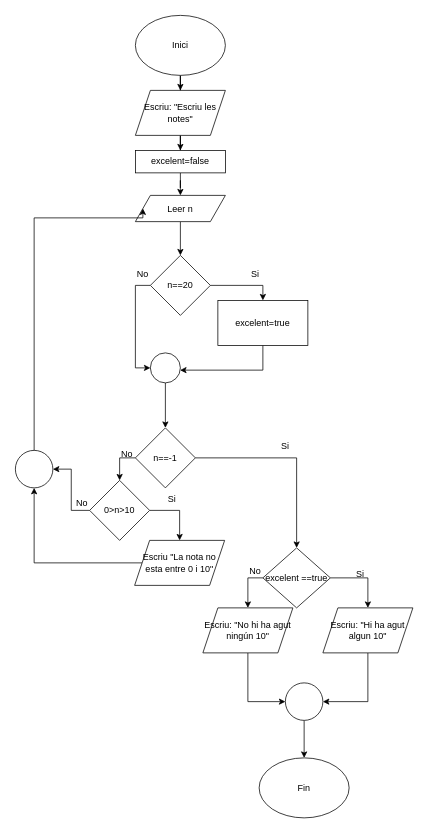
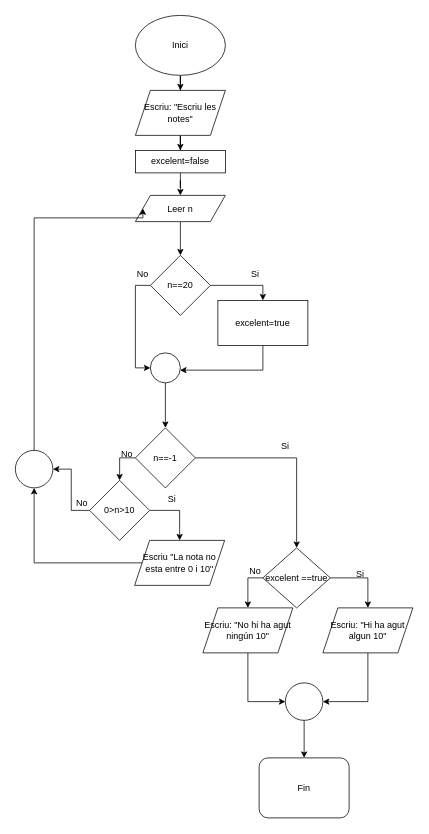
node "Fin": shape ellipse -> rounded rectangle
